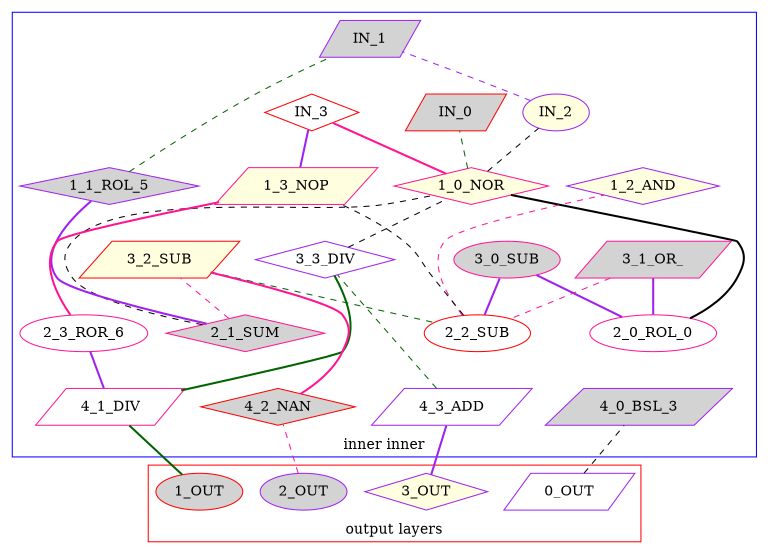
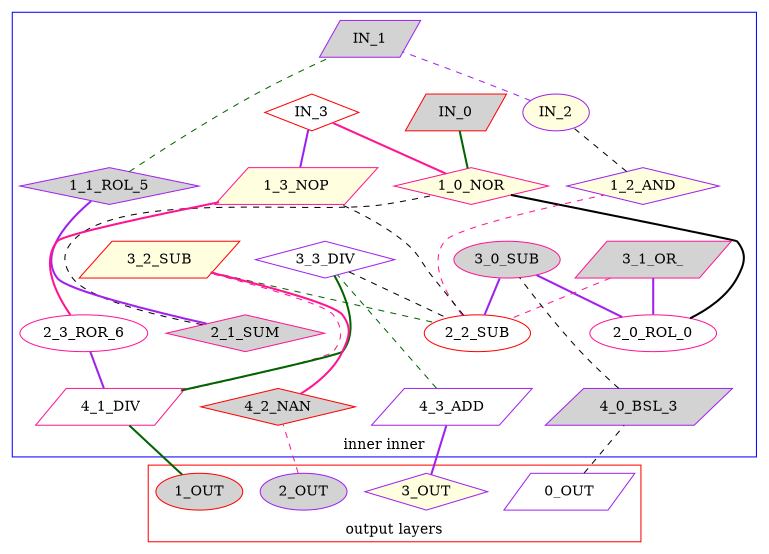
edge "IN_0" -- "1_0_NOR": style dashed -> bold
edge "IN_2" -- "1_0_NOR": now "IN_2" -- "1_2_AND"
edge "1_0_NOR" -- "3_3_DIV": now "2_2_SUB" -- "3_3_DIV"
edge "3_2_SUB" -- "2_1_SUM": now "3_2_SUB" -- "4_1_DIV"
edge "3_0_SUB" -- "4_0_BSL_3": added
